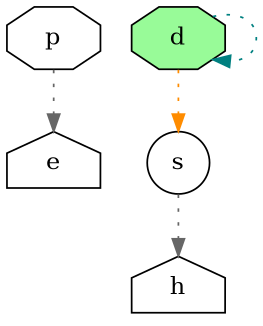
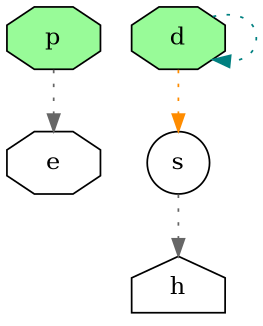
node "p": fillcolor white -> palegreen
node "e": shape house -> octagon
